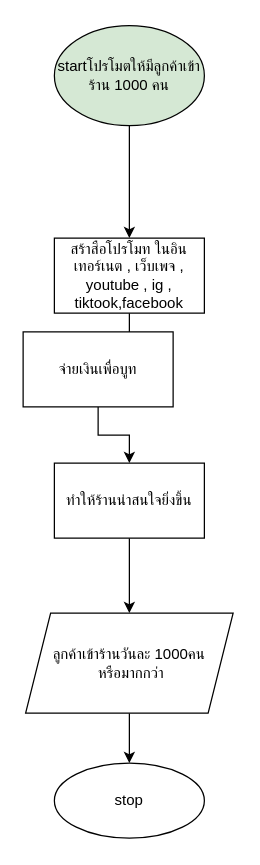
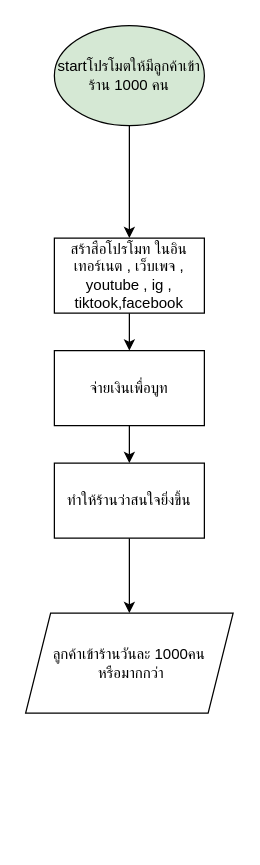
node "จ่ายเงินเพื่อบูท": moved (98, 369) -> (129, 388)
node "ทำให้ร้านน่าสนใจยิ่งขึ้น": label "ทำให้ร้านน่าสนใจยิ่งขึ้น" -> "ทำให้ร้านว่าสนใจยิ่งขึ้น"
edge "ลูกค้าเข้าร้านวันละ 1000คน หรือมากกว่า" -> "stop": removed
node "stop": removed
